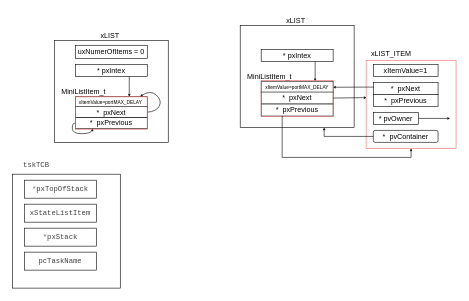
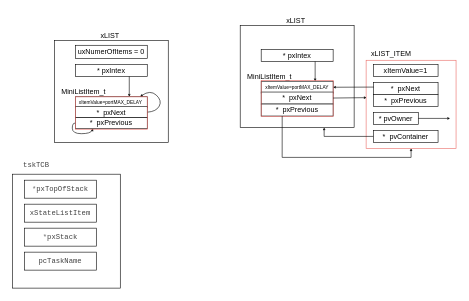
node "* pvContainer": shape rounded rectangle -> rectangle
